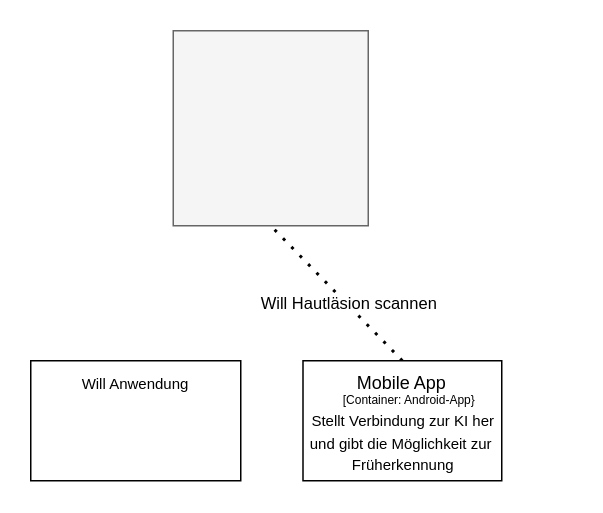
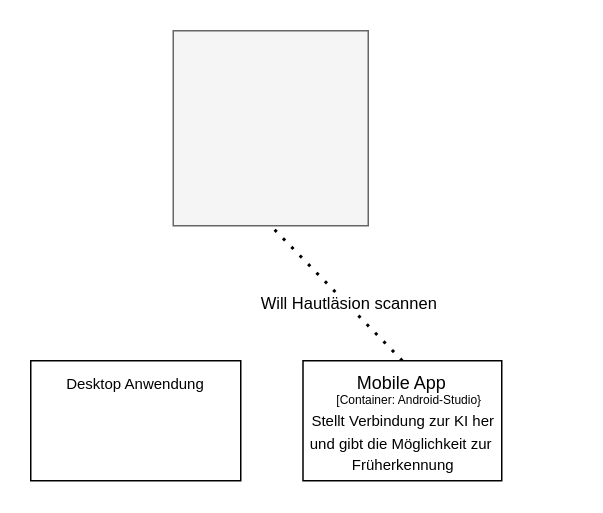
node "Will Anwendung": label "Will Anwendung" -> "Desktop Anwendung"
node "[Container: Android-App}": label "[Container: Android-App}" -> "[Container: Android-Studio}"
